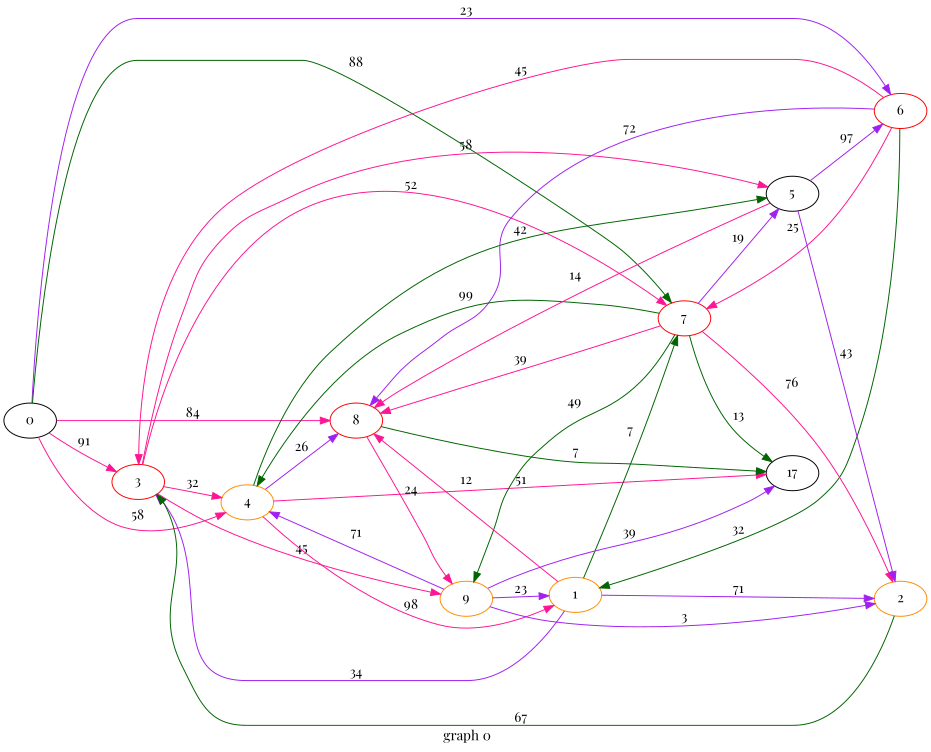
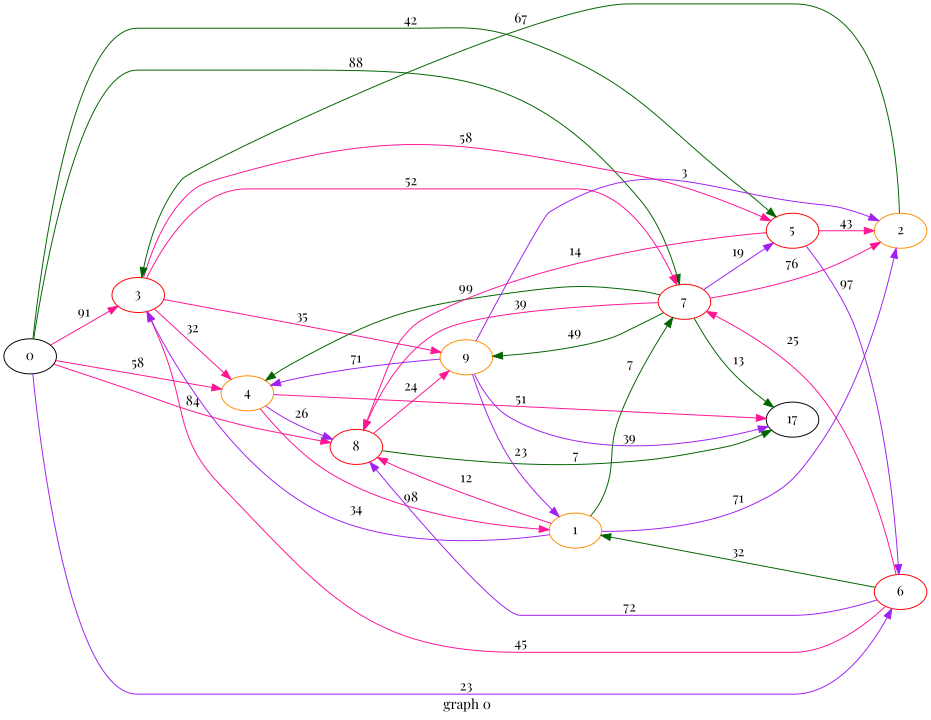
node "5": color black -> red
edge "4" -> "5": now "0" -> "5"
edge "5" -> "2": color purple -> deeppink
edge "3" -> "9": label " 45 " -> " 35 "
